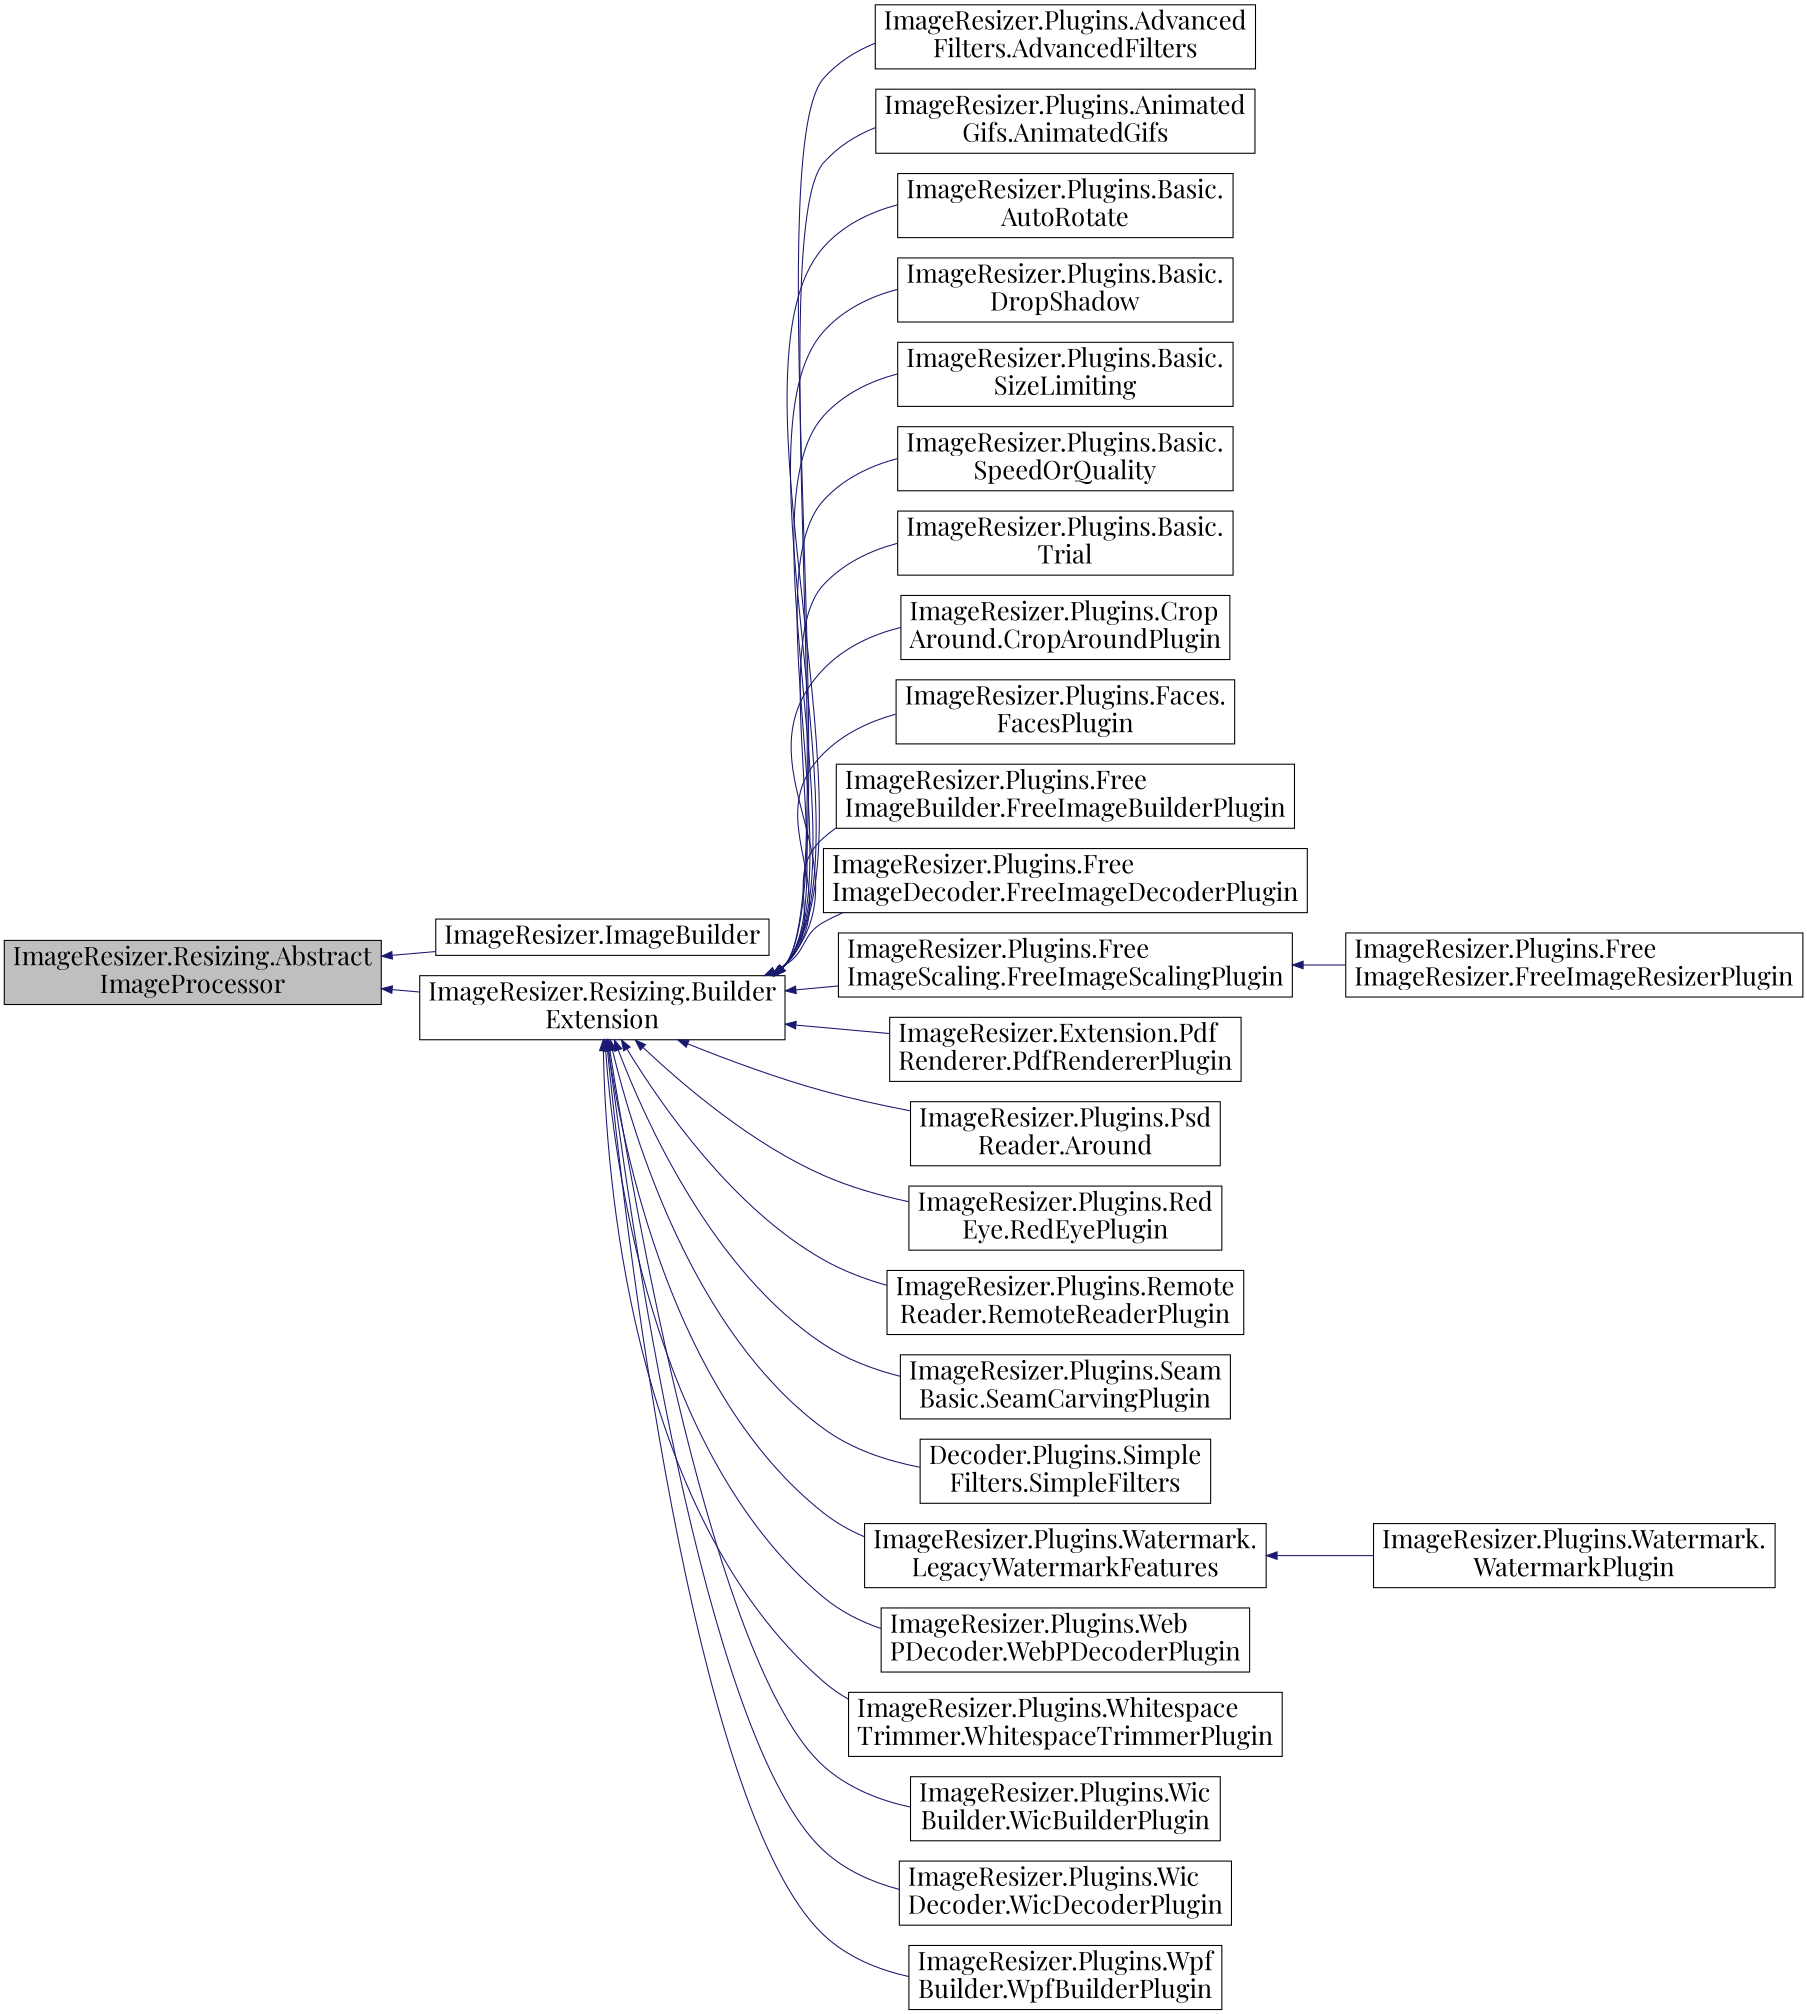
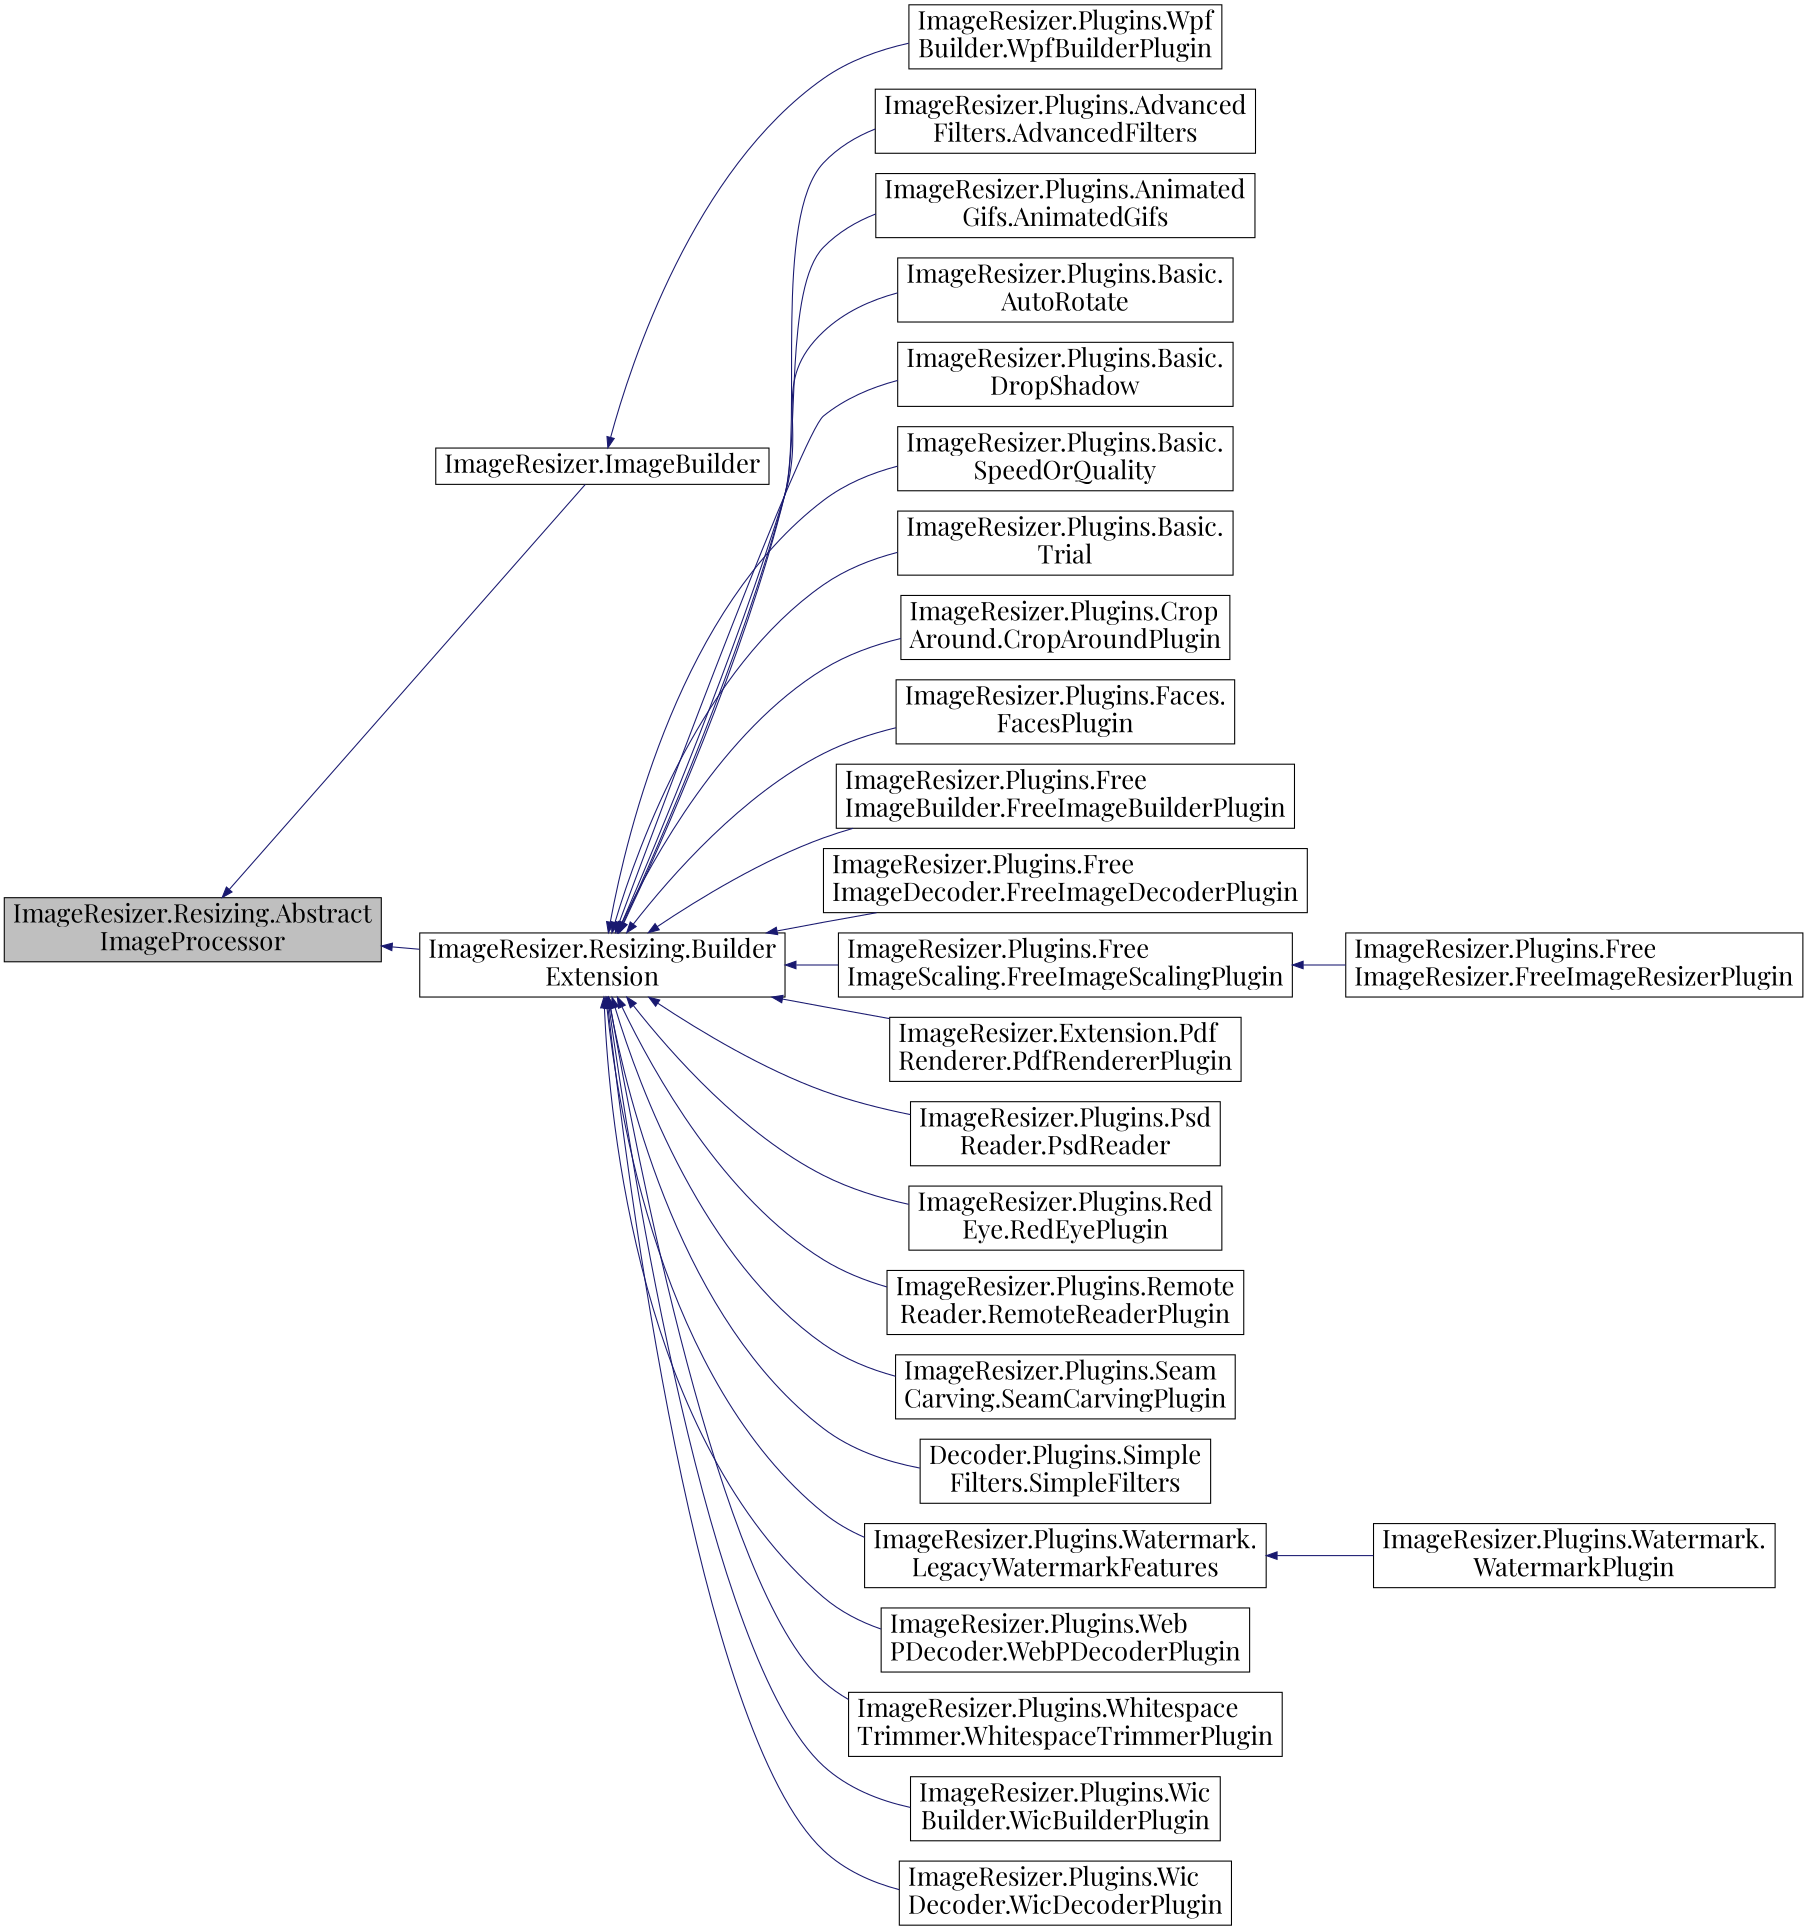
node "ImageResizer.Plugins.Basic. SizeLimiting": removed
node "ImageResizer.Plugins.Psd Reader.Around": label "ImageResizer.Plugins.Psd Reader.Around" -> "ImageResizer.Plugins.Psd Reader.PsdReader"
node "ImageResizer.Plugins.Seam Basic.SeamCarvingPlugin": label "ImageResizer.Plugins.Seam Basic.SeamCarvingPlugin" -> "ImageResizer.Plugins.Seam Carving.SeamCarvingPlugin"
edge "ImageResizer.Plugins.Wpf Builder.WpfBuilderPlugin" -> "ImageResizer.Resizing.Builder Extension": now "ImageResizer.Plugins.Wpf Builder.WpfBuilderPlugin" -> "ImageResizer.ImageBuilder"
